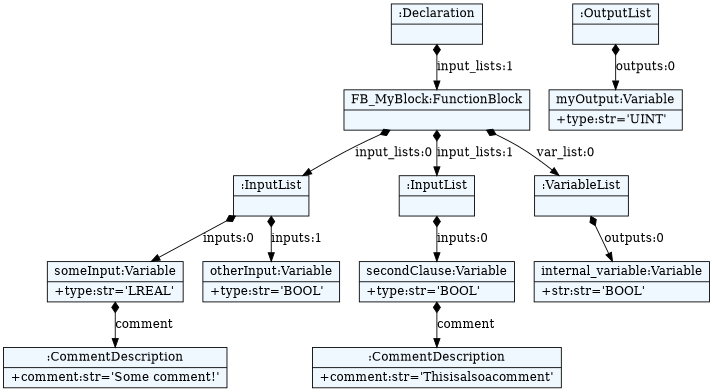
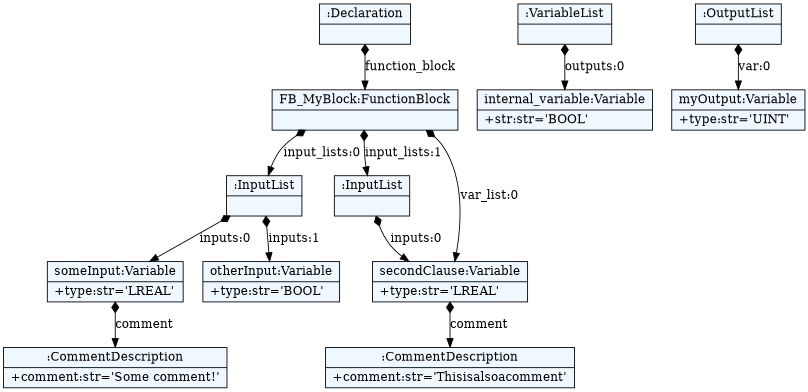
edge ":Declaration" -- "FB_MyBlock:FunctionBlock": label "input_lists:1" -> "function_block"
edge ":OutputList" -- "myOutput:Variable": label "outputs:0" -> "var:0"
edge "FB_MyBlock:FunctionBlock" -- ":VariableList": now "FB_MyBlock:FunctionBlock" -- "secondClause:Variable"
node "secondClause:Variable": text "+type:str='BOOL'" -> "+type:str='LREAL'"
